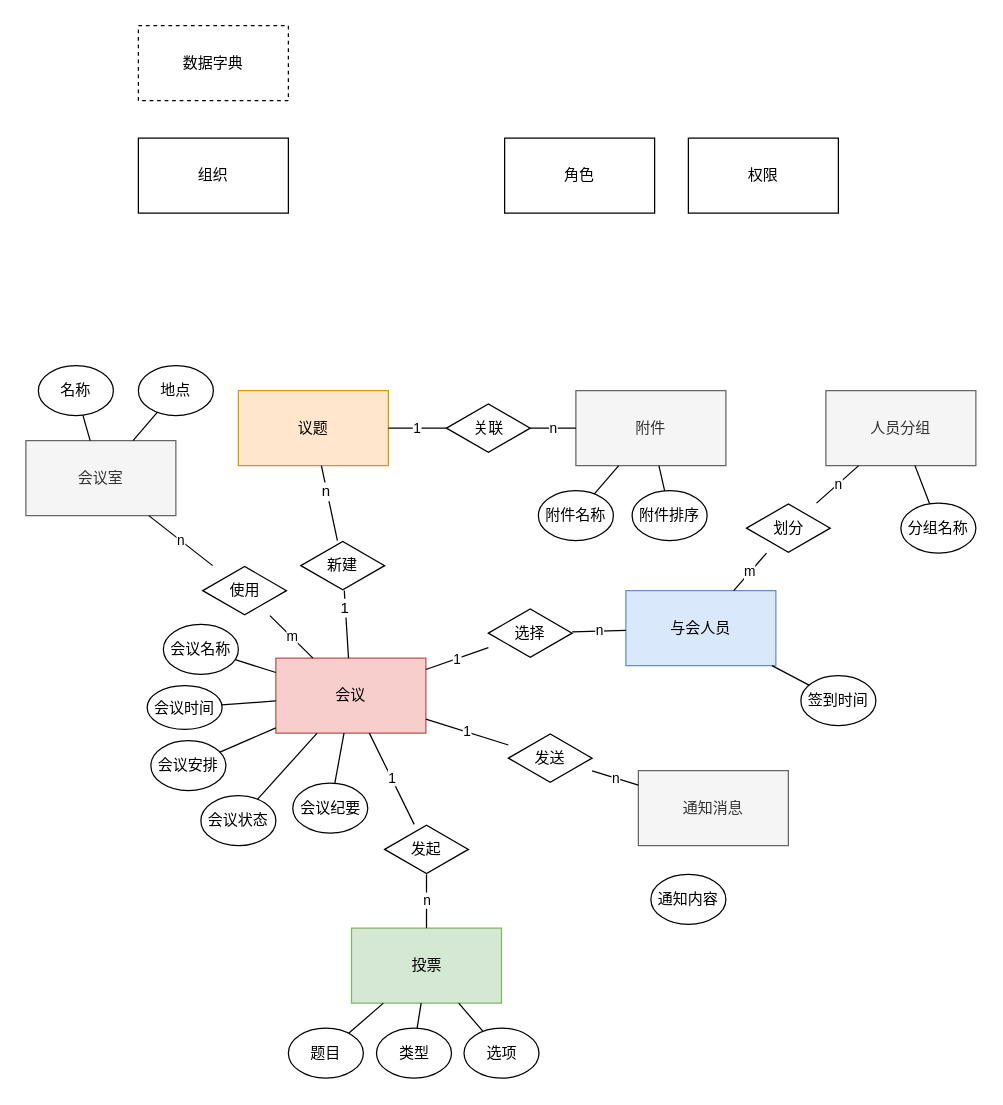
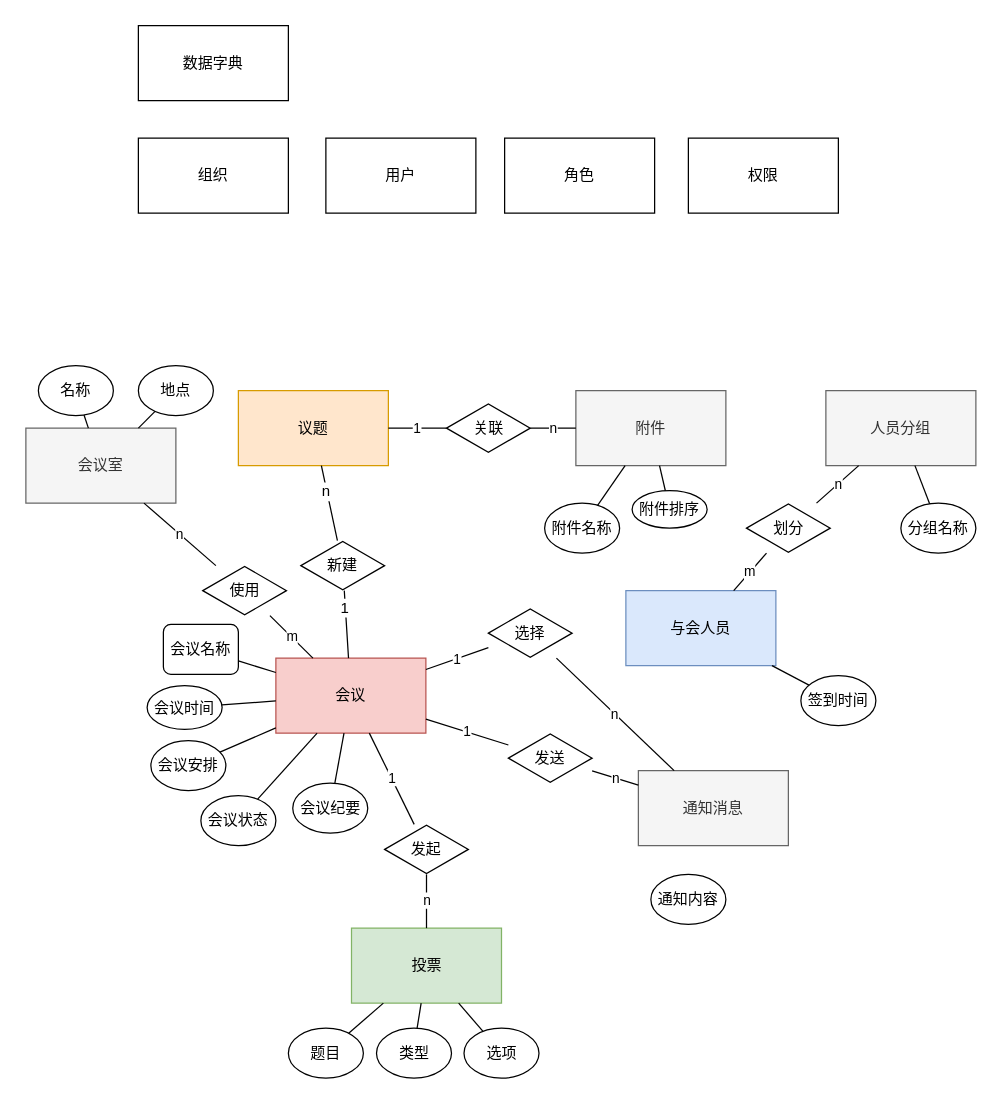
node "数据字典": style dashed -> solid
node "用户": added
node "会议室": moved (101, 478) -> (101, 466)
node "附件名称": moved (576, 516) -> (582, 528)
node "附件排序": size 75x50 -> 75x38
edge "与会人员" -- "选择": now "通知消息" -- "选择"
node "会议名称": shape ellipse -> rounded rectangle
